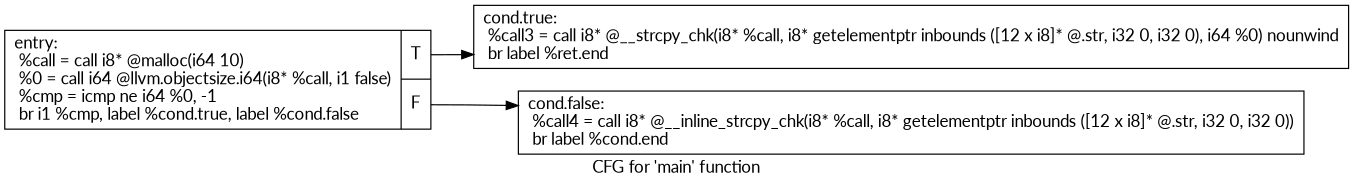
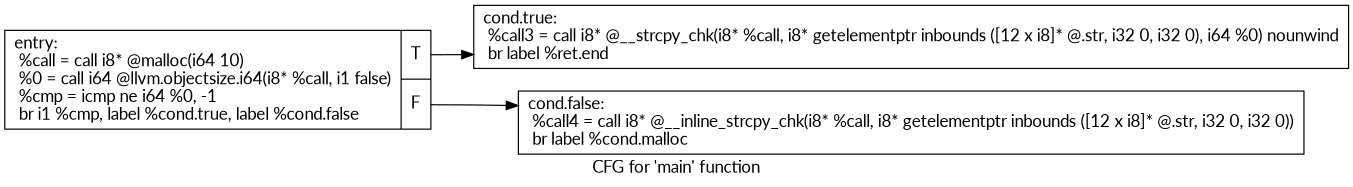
node "cond.false:": text "br label %cond.end" -> "br label %cond.malloc"
